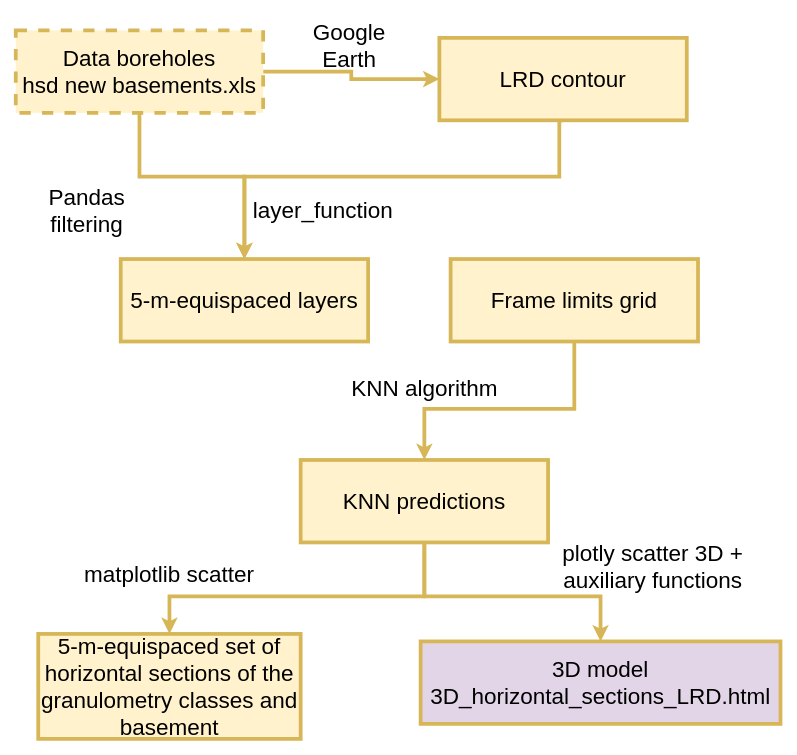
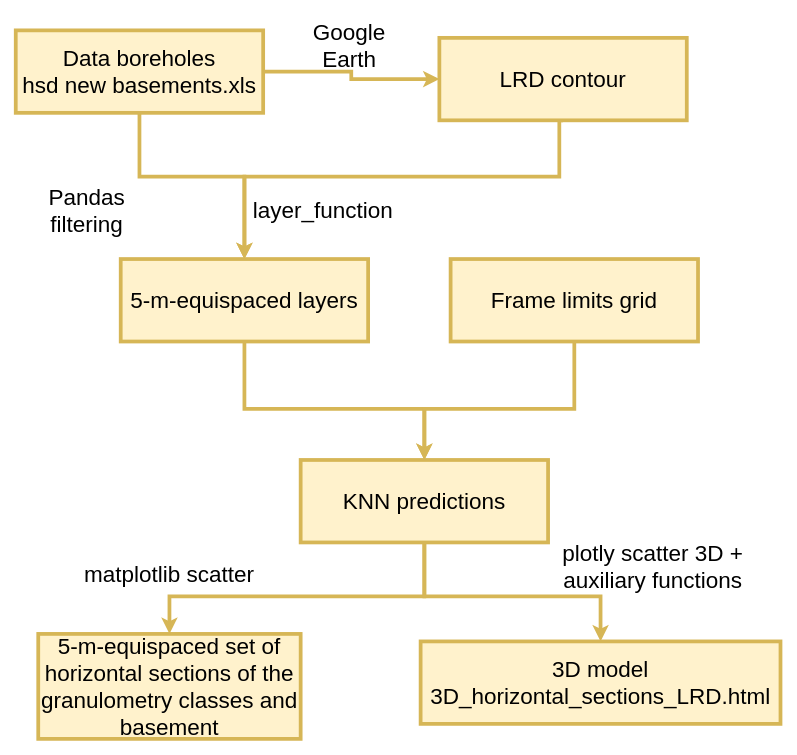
node "Data boreholes hsd new basements.xls": style dashed -> solid
node "KNN algorithm": removed
edge "5-m-equispaced layers" -> "KNN predictions": added
node "3D model 3D_horizontal_sections_LRD.html": fillcolor #e1d5e7 -> #fff2cc
